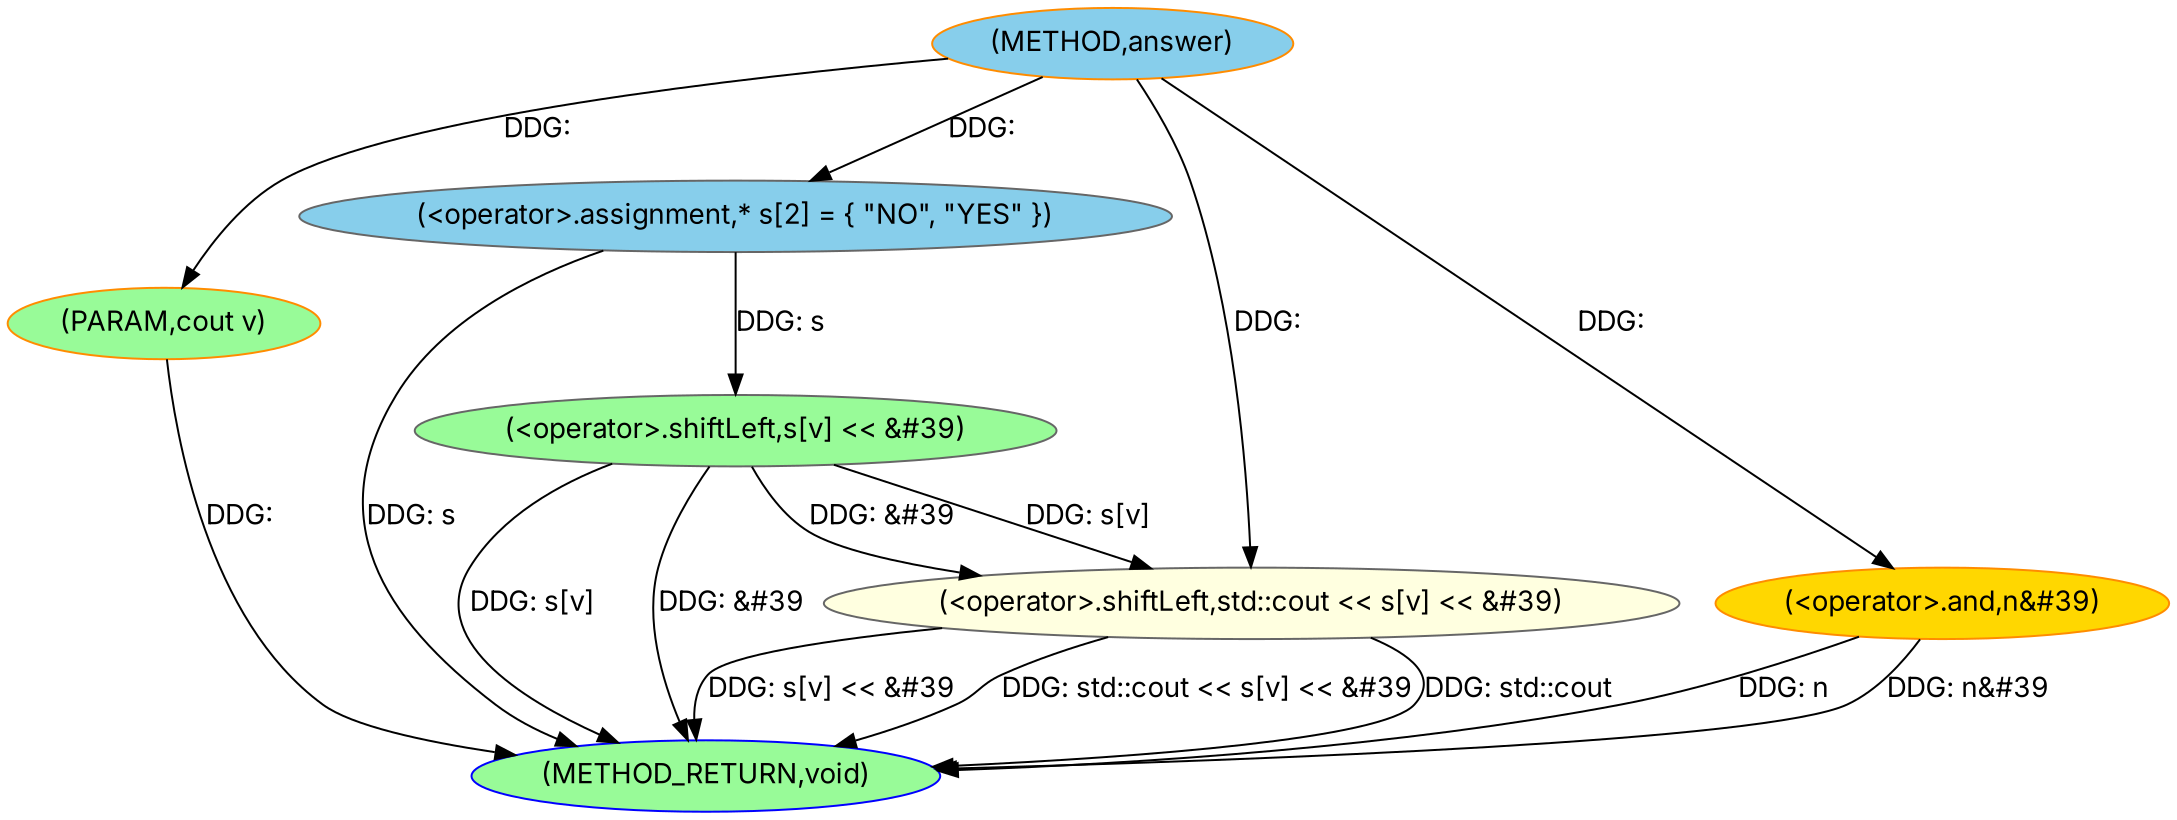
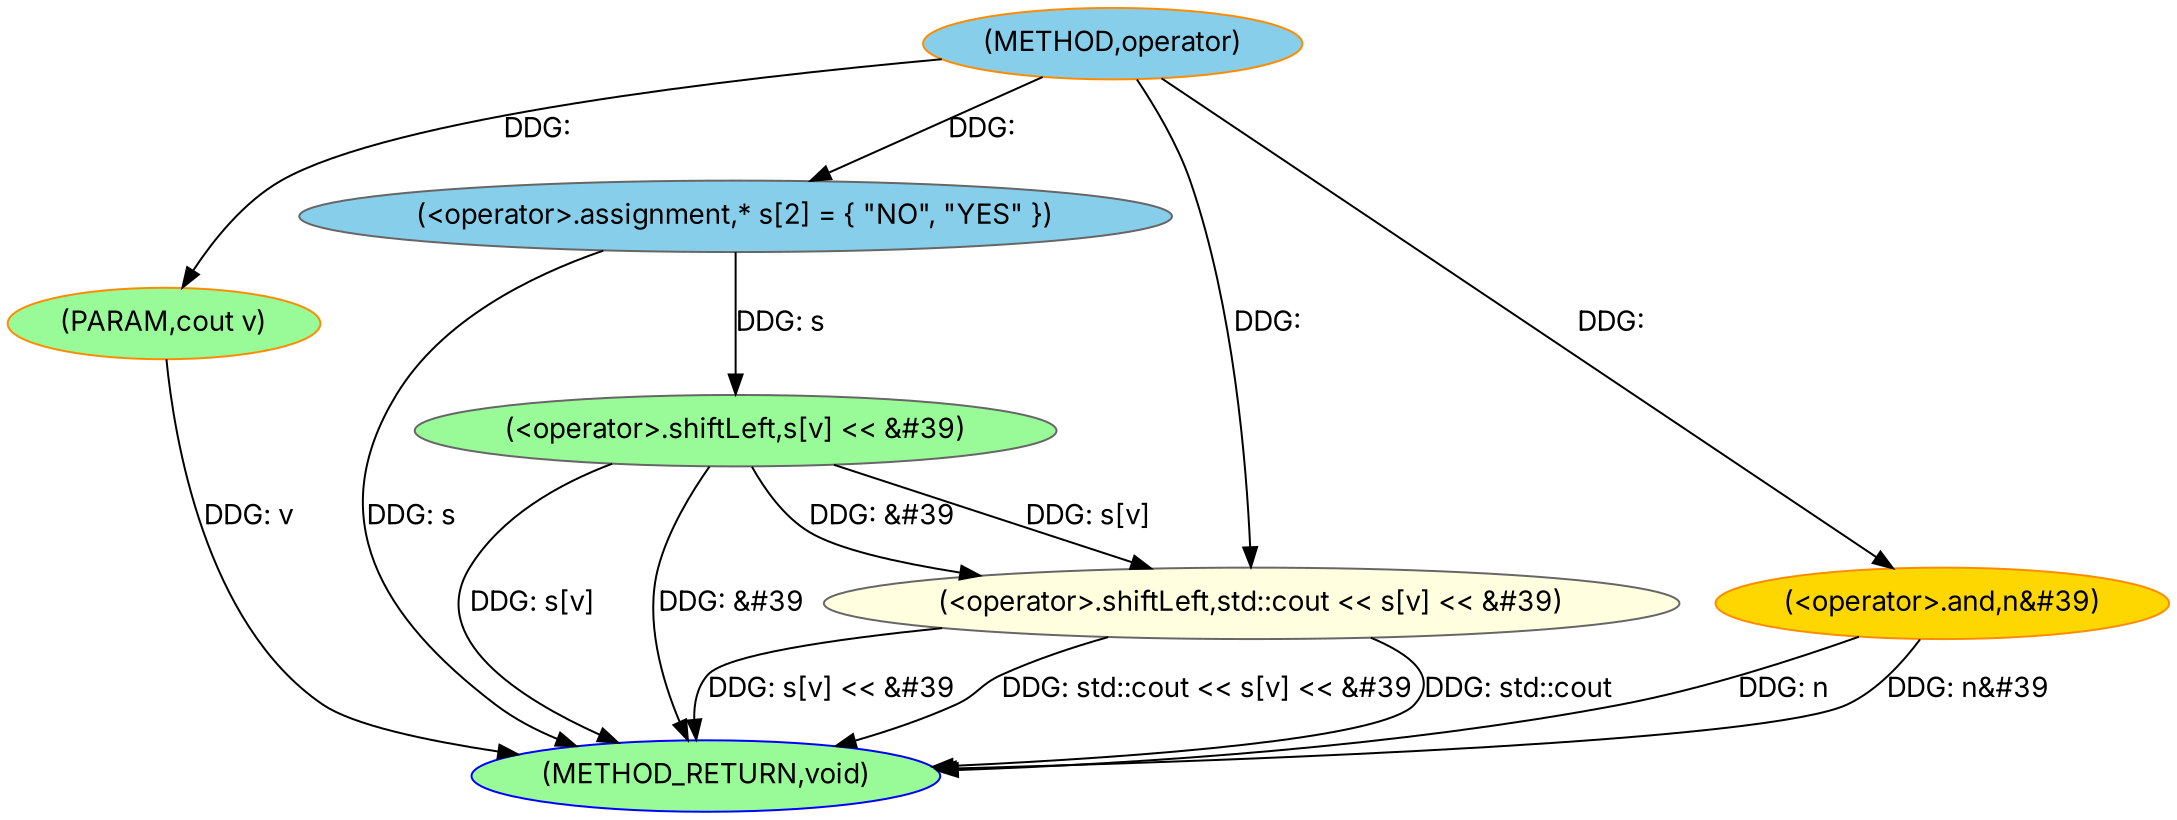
node "(METHOD,answer)": label "(METHOD,answer)" -> "(METHOD,operator)"
edge "(PARAM,cout v)" -> "(METHOD_RETURN,void)": label "DDG: " -> "DDG: v"
